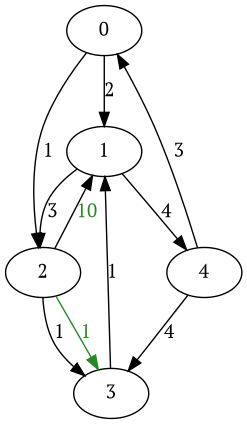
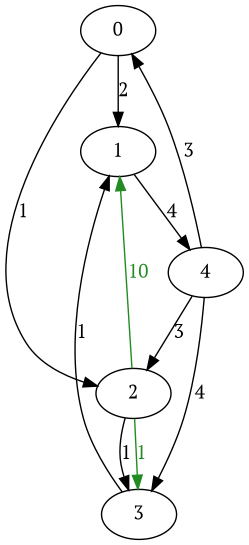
edge "1" -> "2": now "4" -> "2"
edge "2" -> "1": color black -> #228b22
